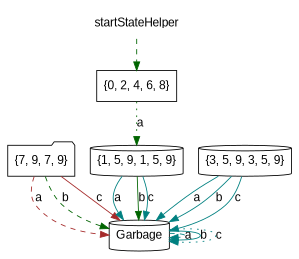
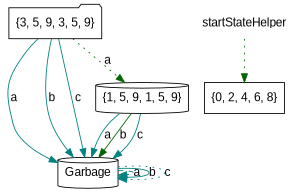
edge "startStateHelper" -> "{0, 2, 4, 6, 8}": style dashed -> dotted
edge "{0, 2, 4, 6, 8}" -> "{1, 5, 9, 1, 5, 9}": now "{3, 5, 9, 3, 5, 9}" -> "{1, 5, 9, 1, 5, 9}"
node "{7, 9, 7, 9}": removed
node "{3, 5, 9, 3, 5, 9}": shape cylinder -> folder
